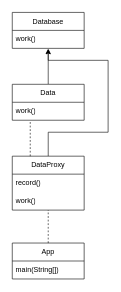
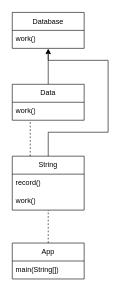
node "DataProxy": label "DataProxy" -> "String"
